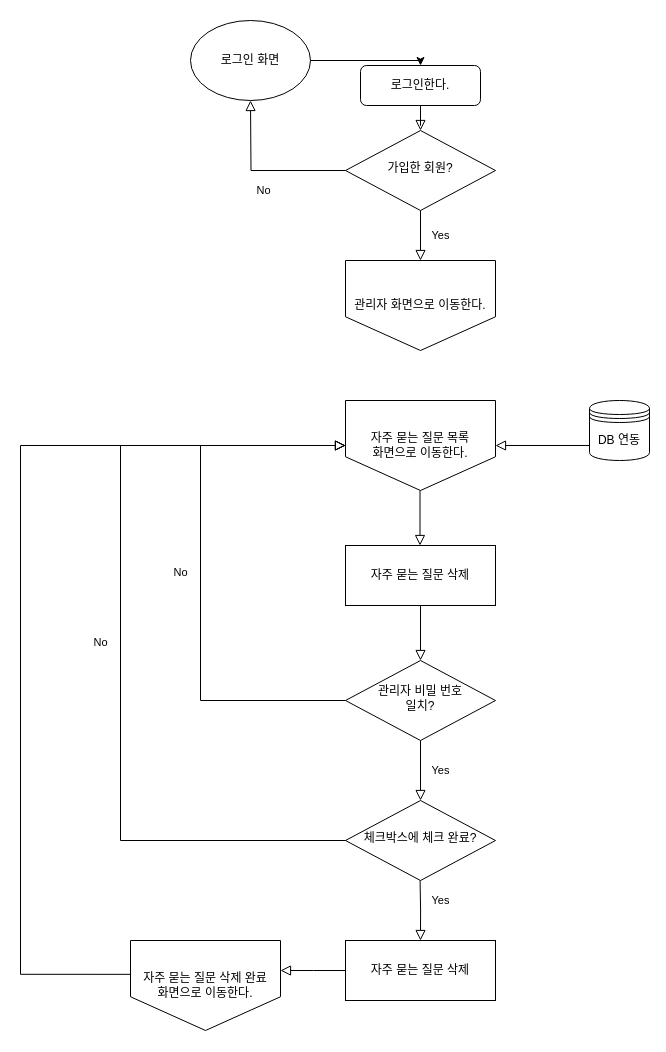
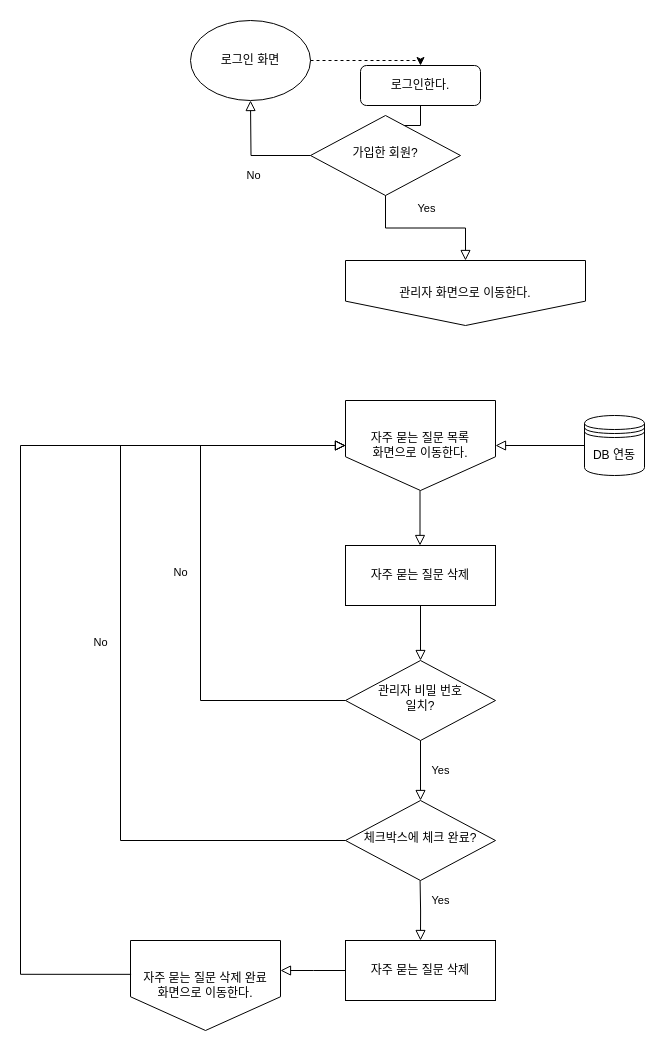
edge "로그인 화면" -> "로그인한다.": style solid -> dashed
node "가입한 회원?": moved (421, 171) -> (386, 156)
node "관리자 화면으로 이동한다.": size 150x90 -> 240x65
node "DB 연동": moved (620, 431) -> (615, 446)
